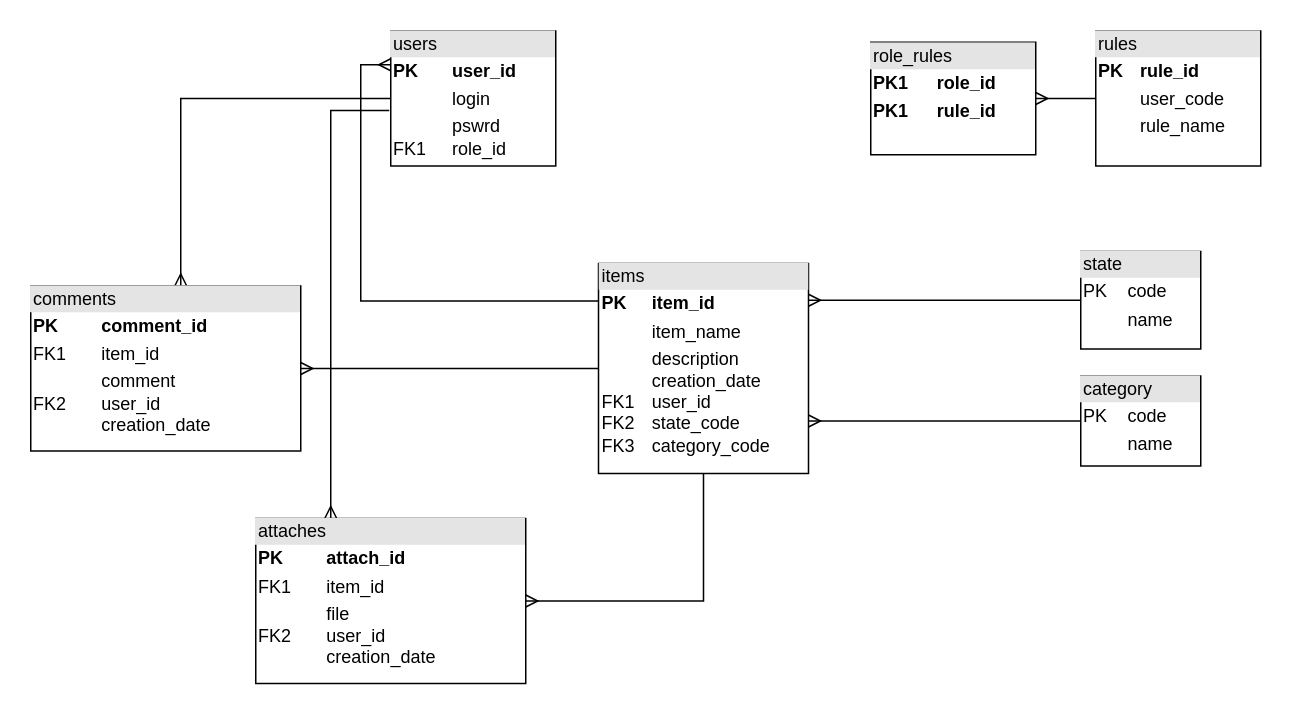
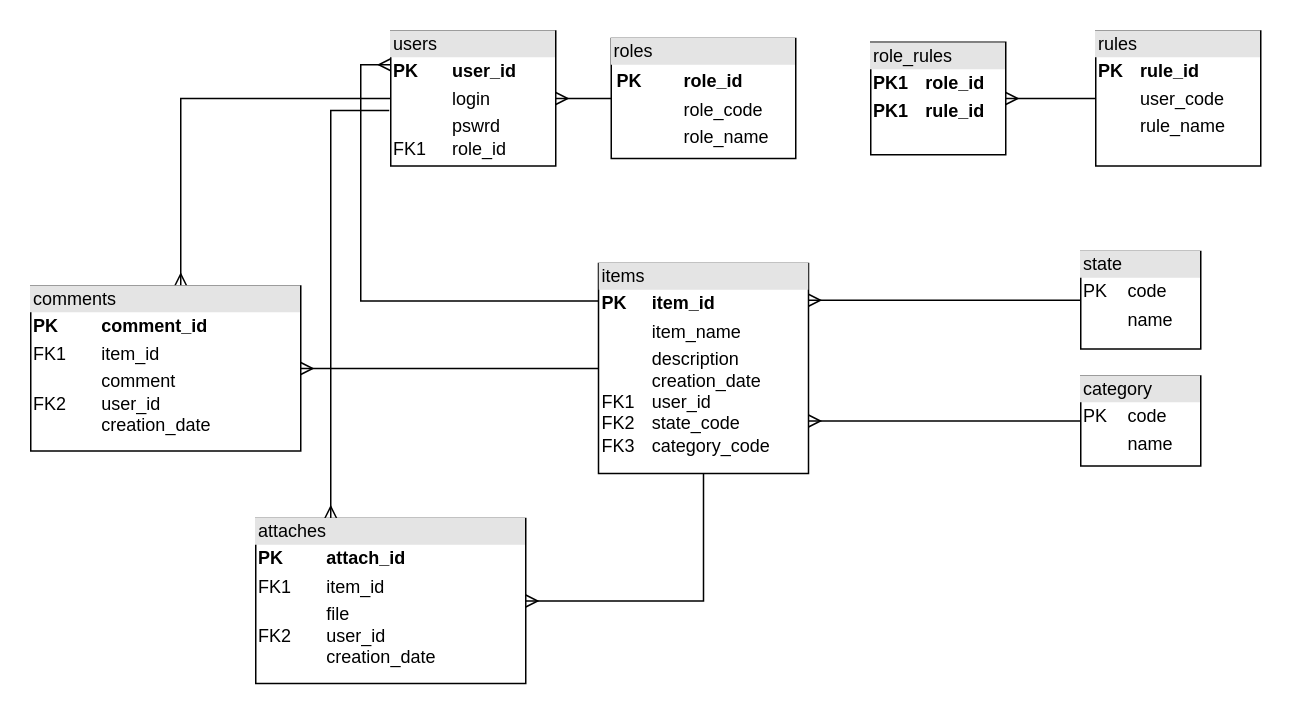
edge "roles PK role_id role_code role_name" -> "users PK user_id login FK1 pswrd role_id": added
node "roles PK role_id role_code role_name": added
node "role_rules PK1 role_id PK1 rule_id": size 165x113 -> 135x113
